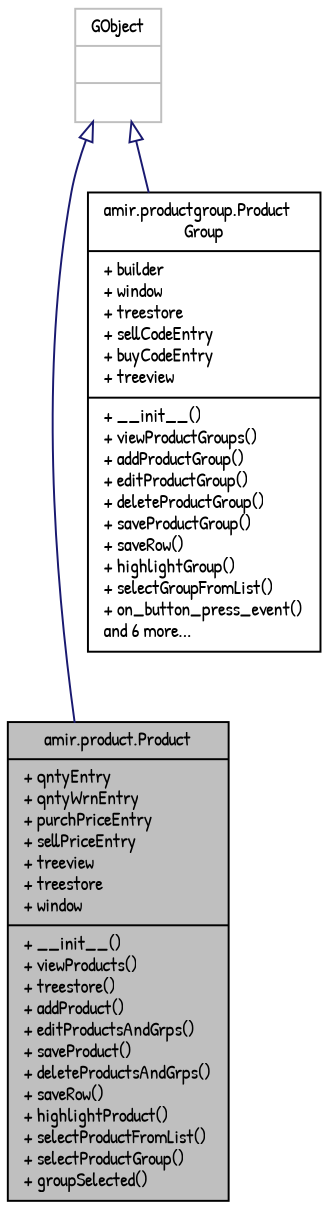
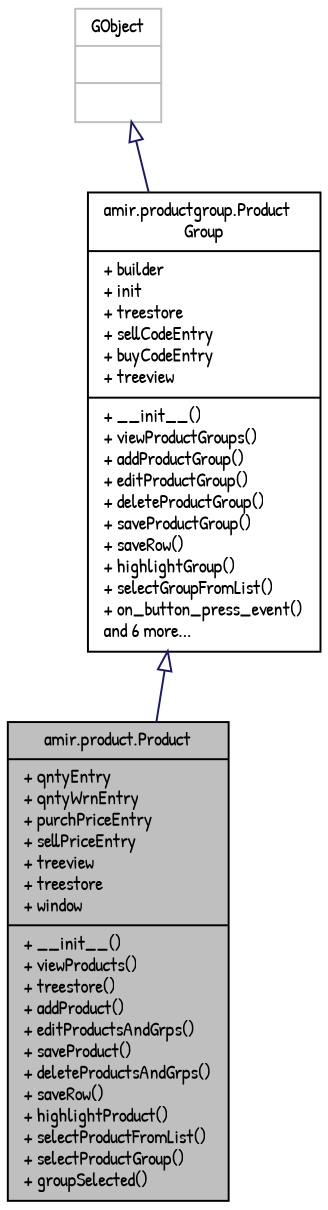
node "amir.productgroup.Product": text "+ window" -> "+ init"
edge "amir.product.Product" -> "GObject": now "amir.product.Product" -> "amir.productgroup.Product"
